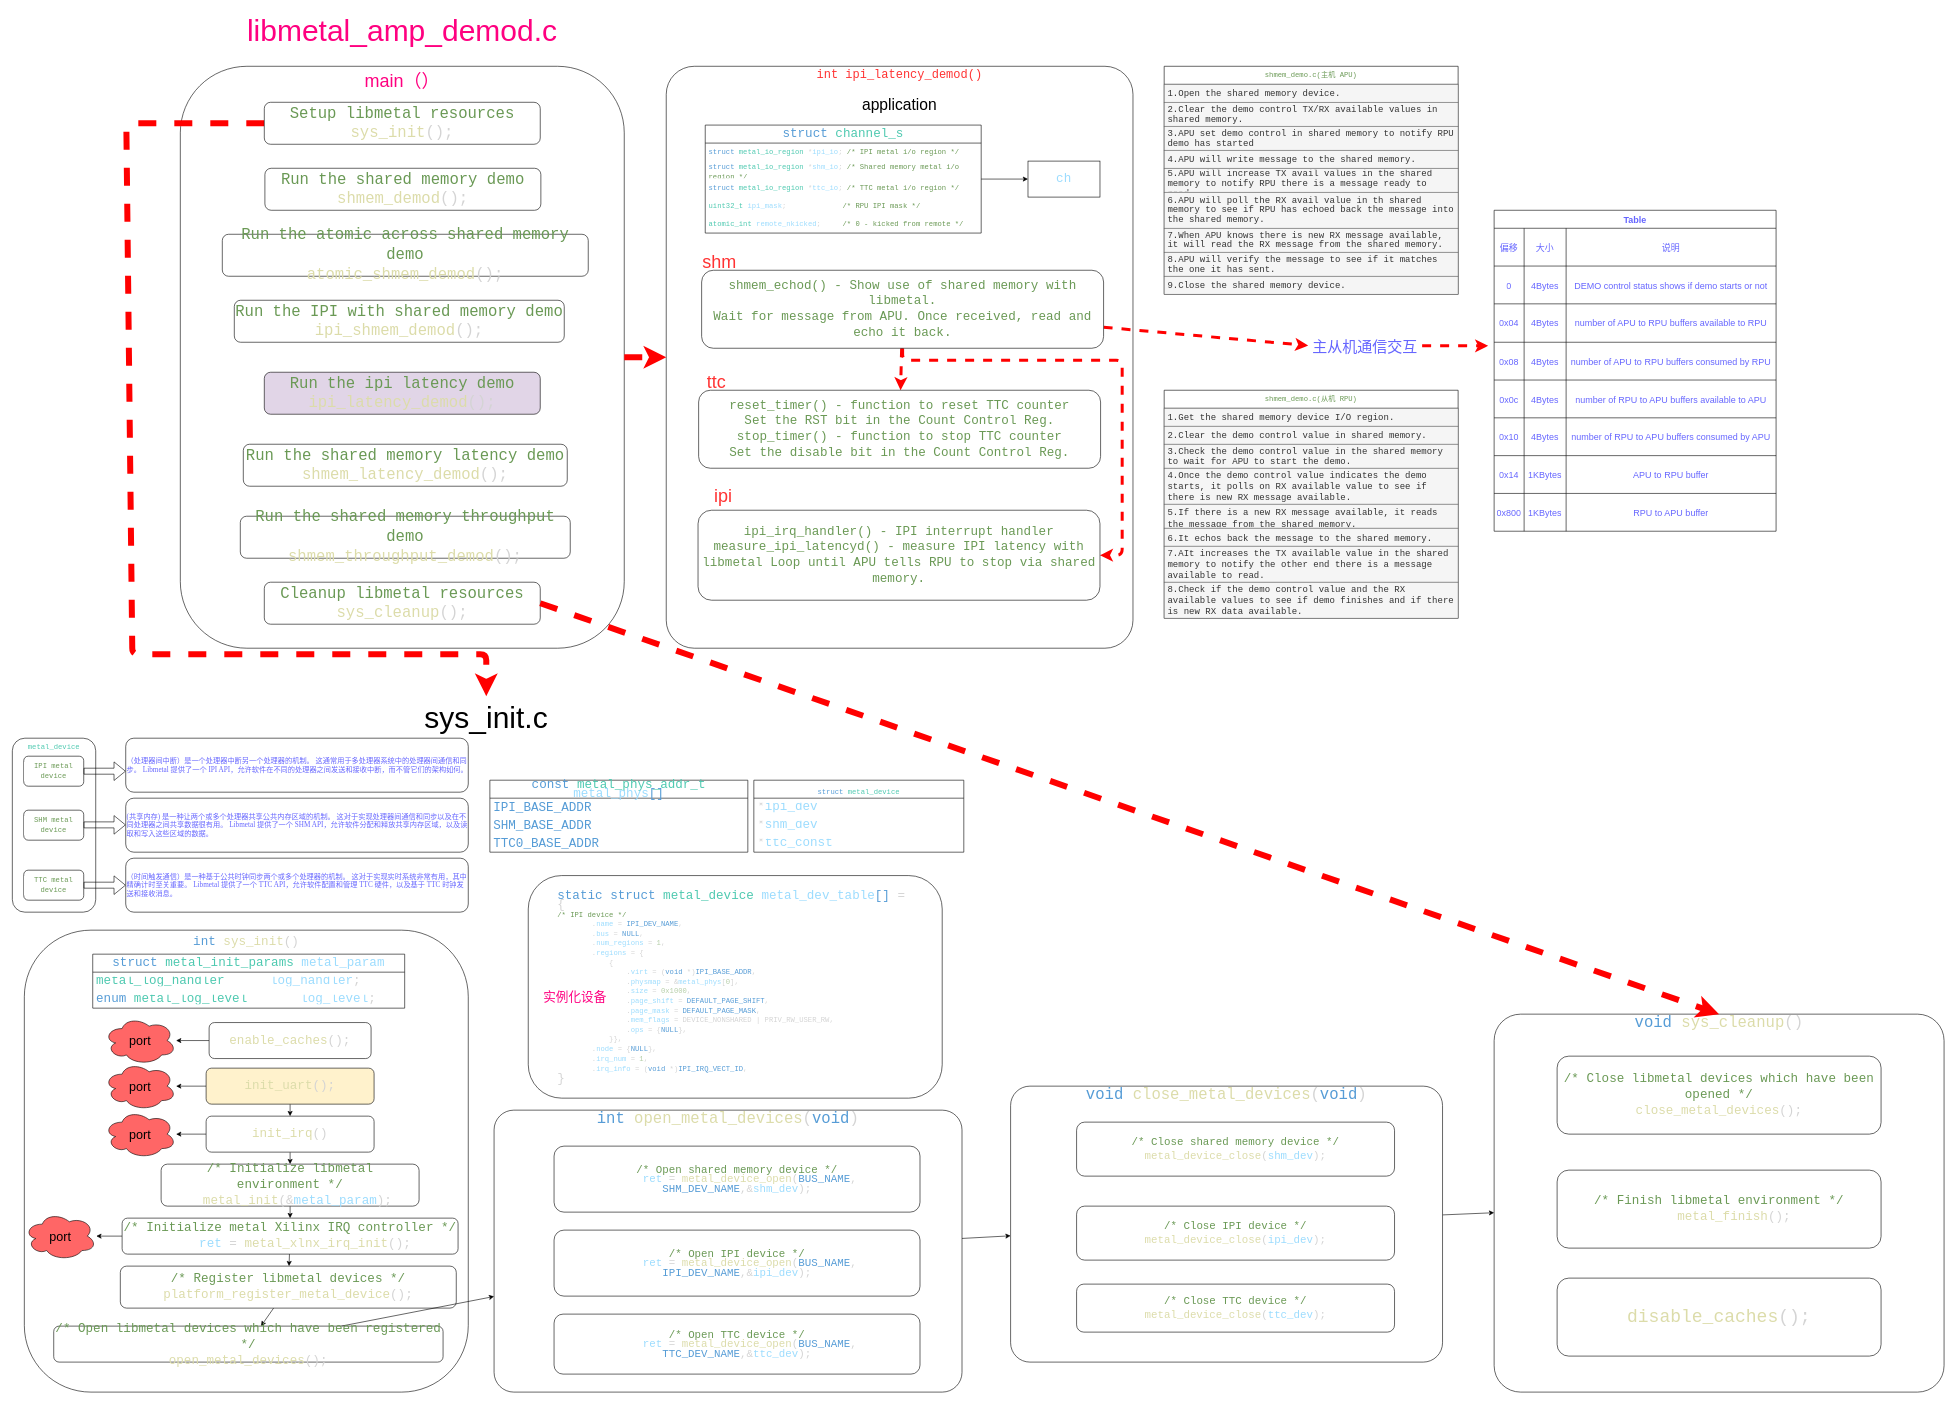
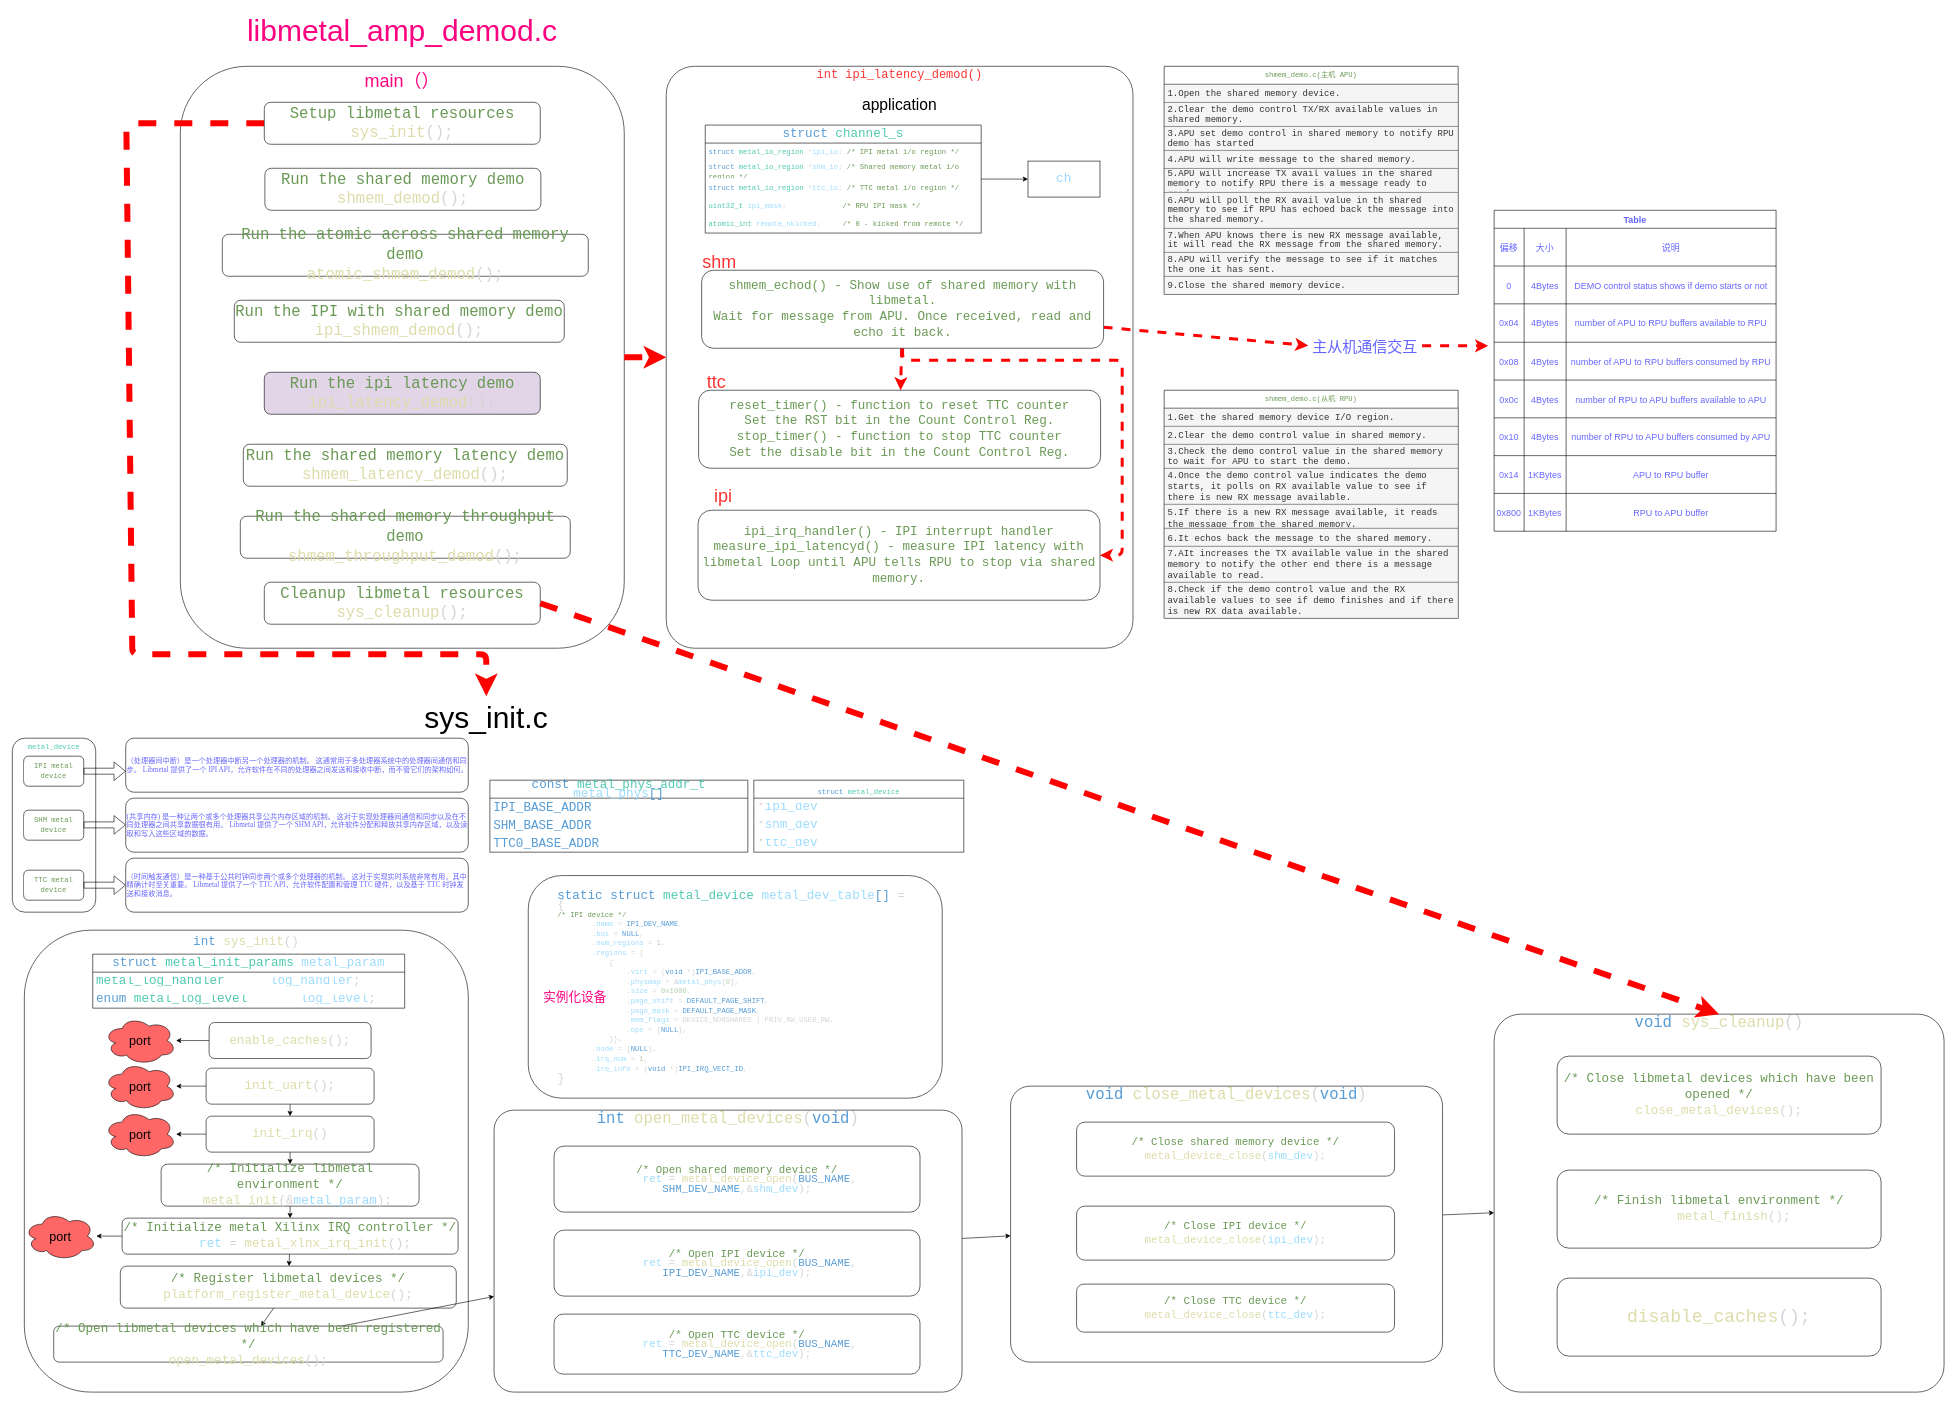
node "*ttc_const": label "*ttc_const" -> "*ttc_dev"
node "init_uart();": fillcolor #fff2cc -> #ffffff
